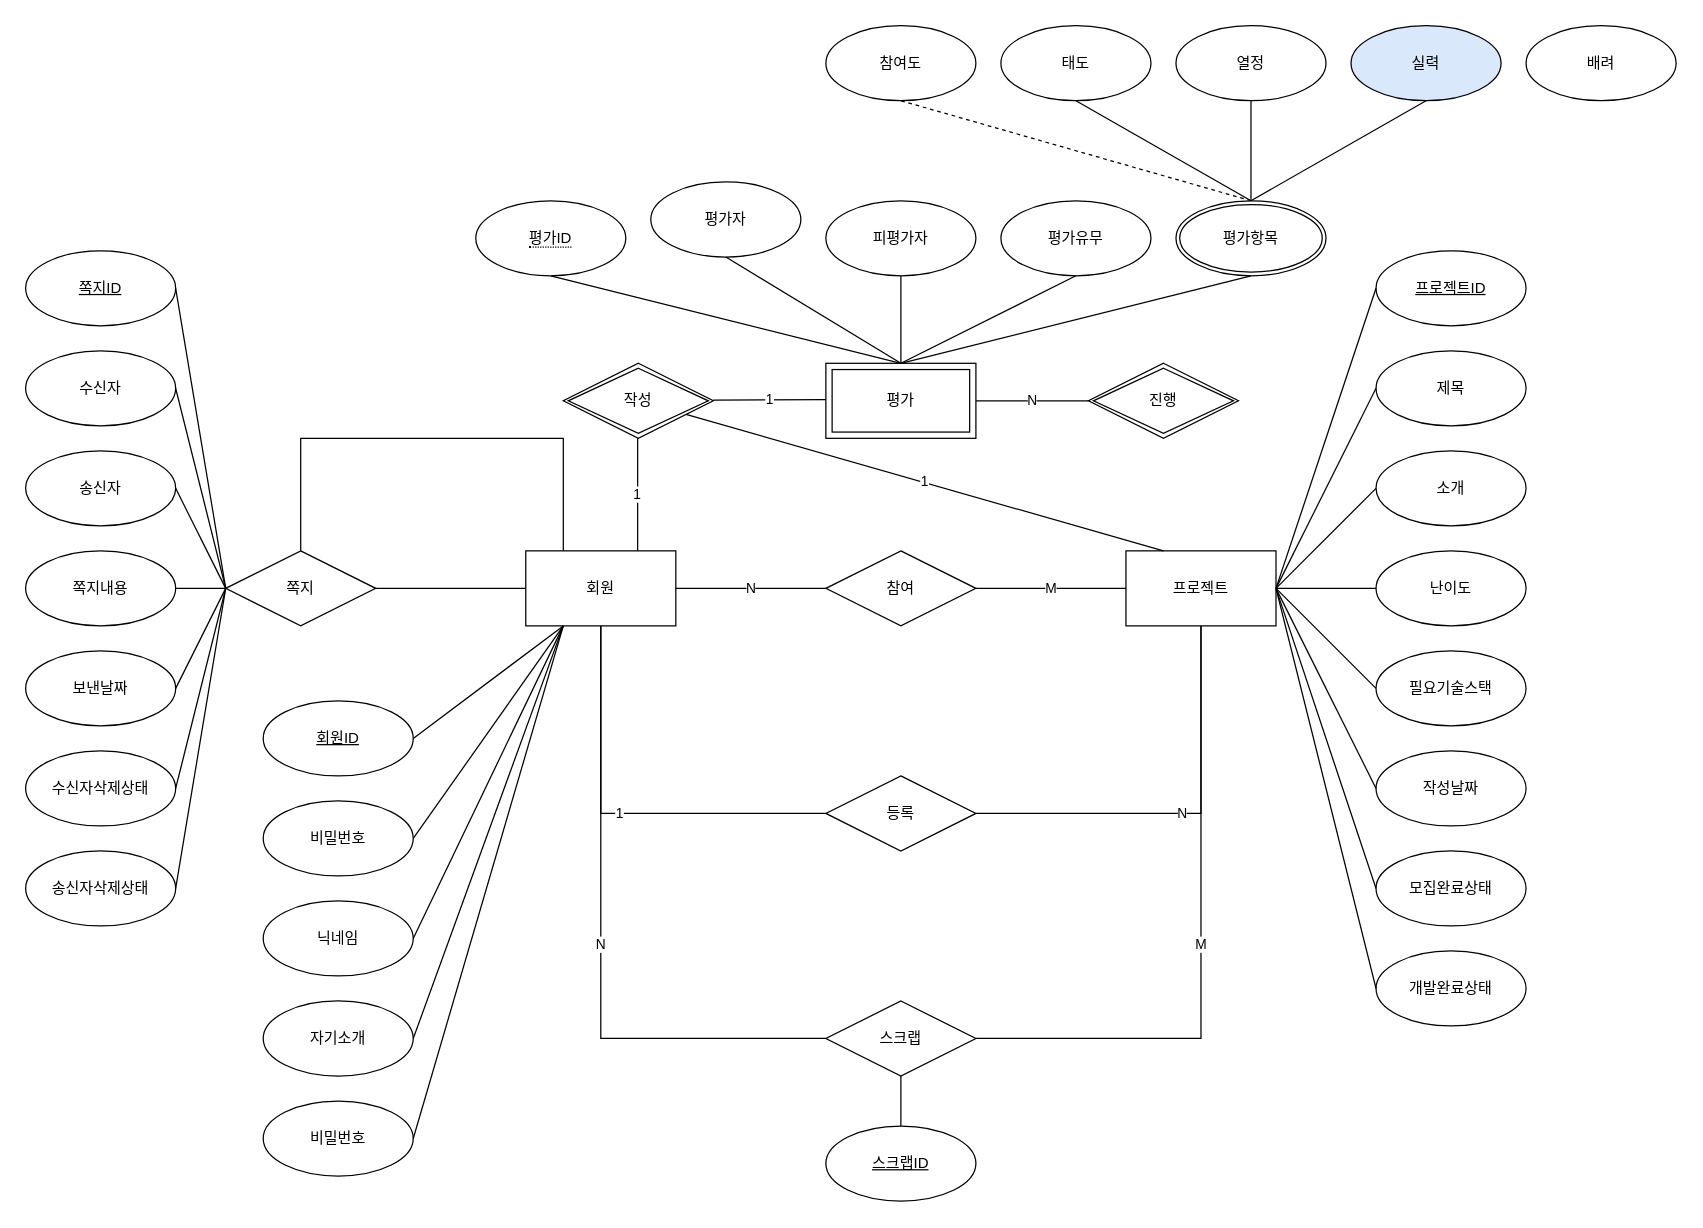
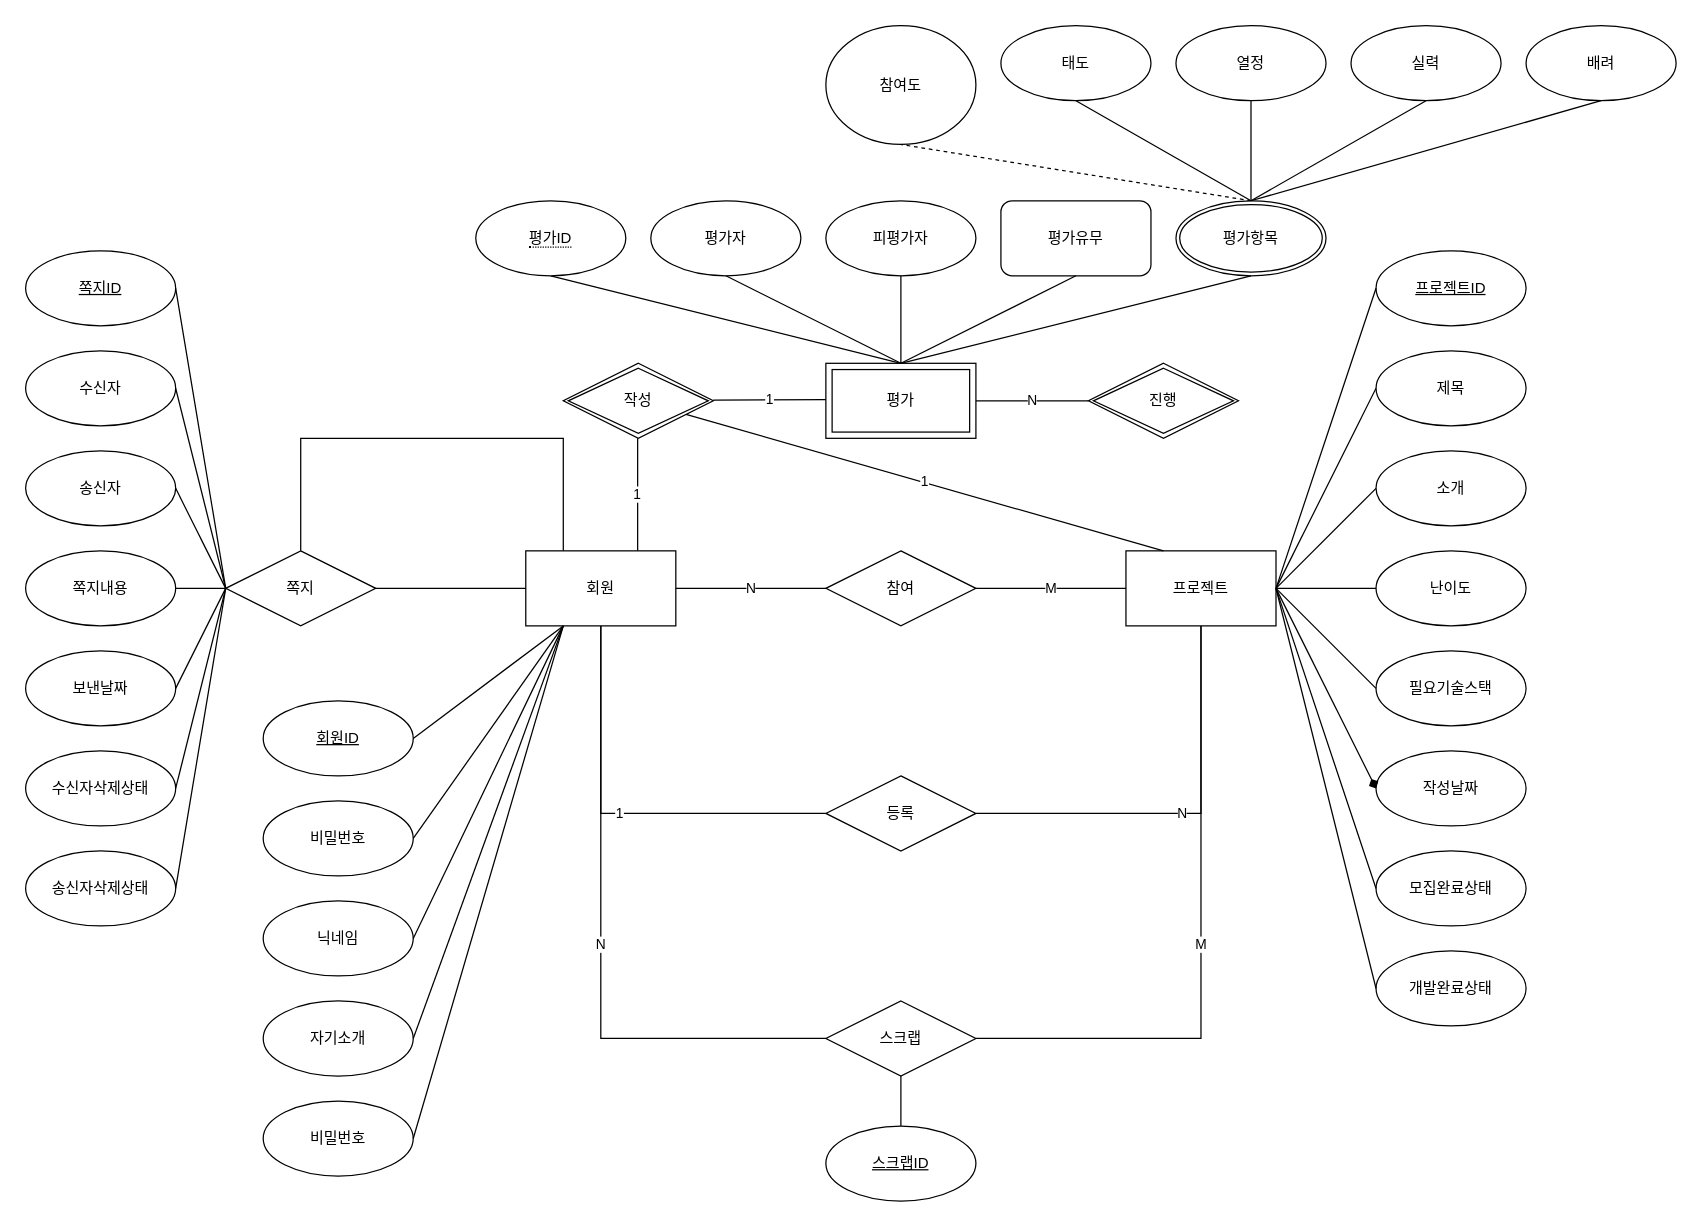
node "참여도": size 150x75 -> 150x119
node "실력": fillcolor #dae8fc -> #ffffff
edge "배려" -- "평가항목": added
node "평가자": moved (726, 219) -> (726, 238)
node "평가유무": shape ellipse -> rounded rectangle
edge "프로젝트" -- "작성날짜": arrowhead none -> diamond
